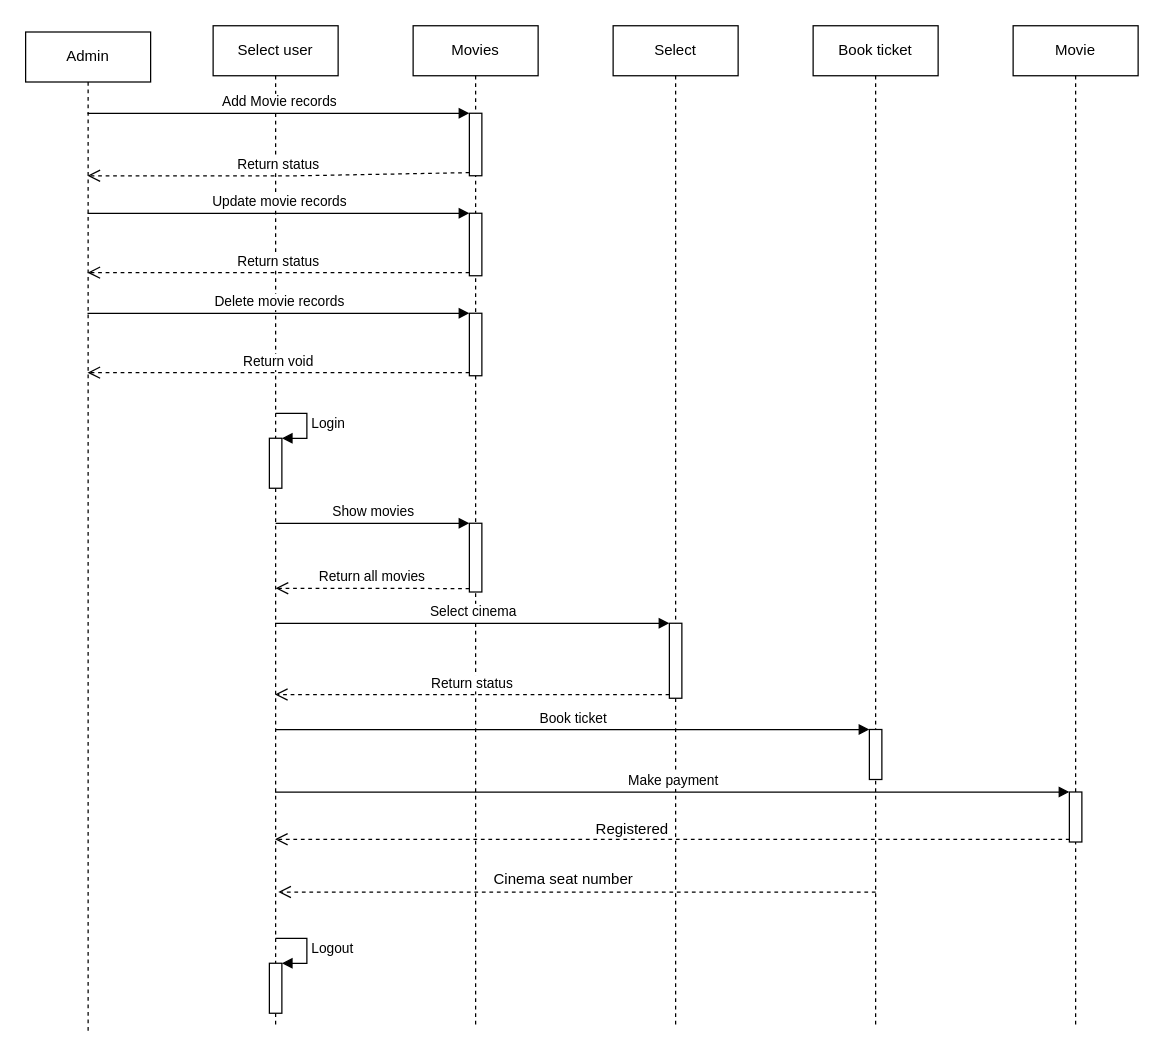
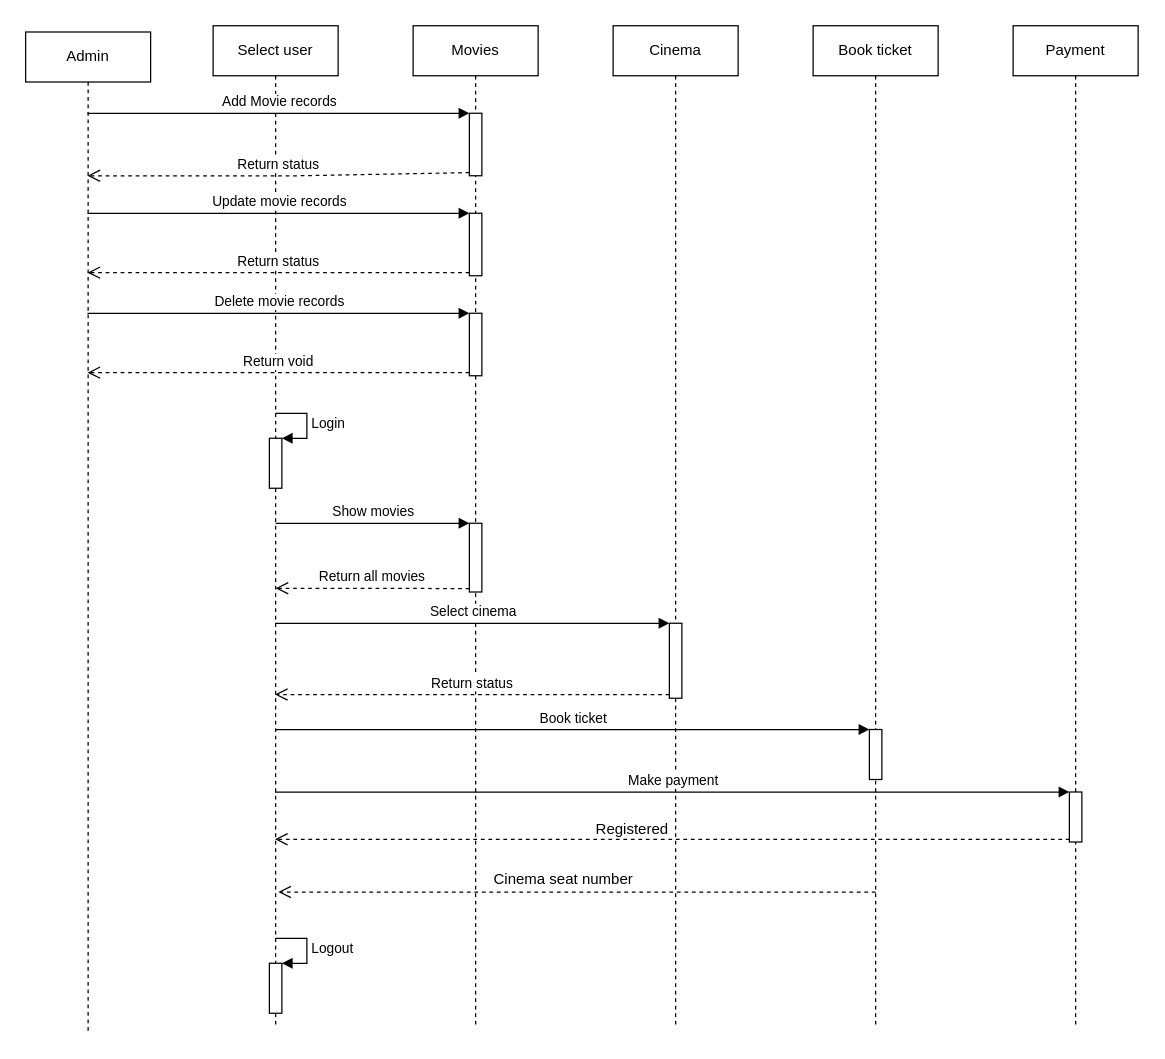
node "Select": label "Select" -> "Cinema"
node "Movie": label "Movie" -> "Payment"
